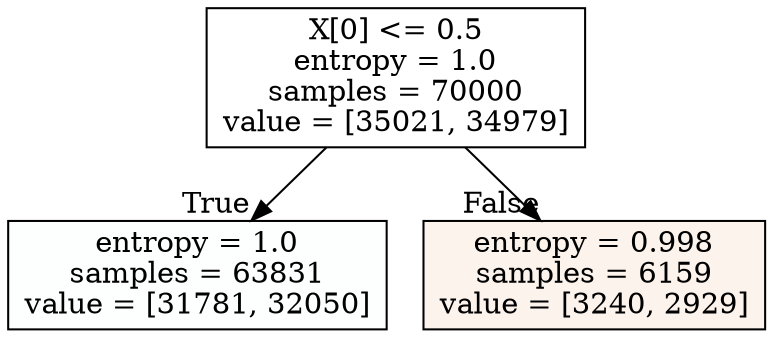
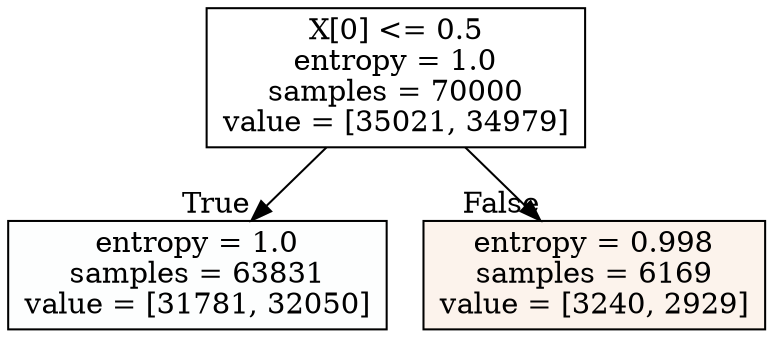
node "entropy = 0.998 samples = 6159 value = [3240, 2929]": label "entropy = 0.998 samples = 6159 value = [3240, 2929]" -> "entropy = 0.998 samples = 6169 value = [3240, 2929]"
